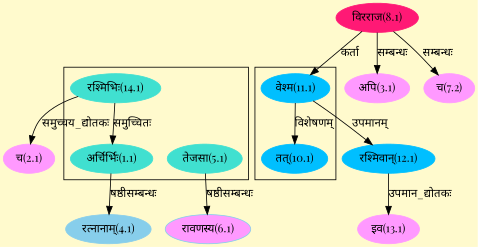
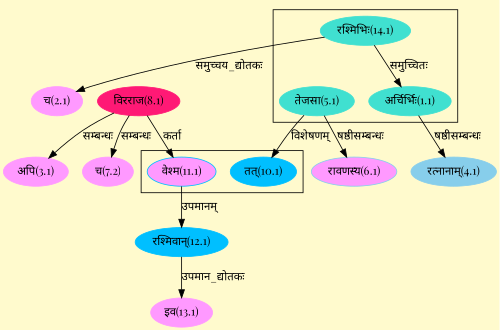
node "वेश्म(11.1)": fillcolor #00bfff -> #ff99ff
edge "वेश्म(11.1)" -> "तत्(10.1)": now "तेजसा(5.1)" -> "तत्(10.1)"
